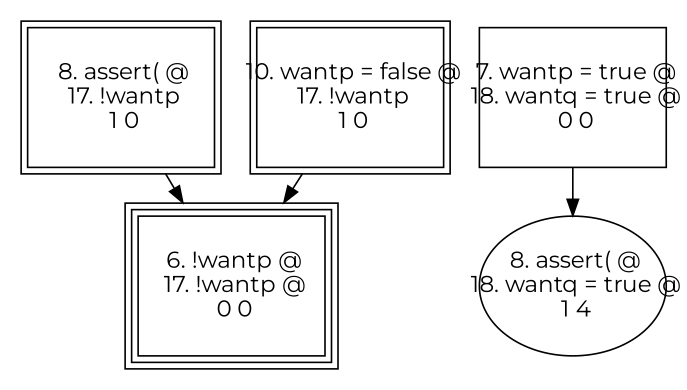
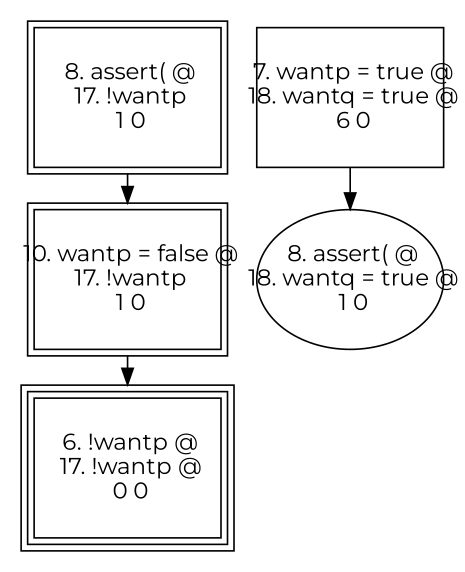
node "7. wantp = true @ 18. wantq = true @ 0 0": label "7. wantp = true @ 18. wantq = true @ 0 0" -> "7. wantp = true @ 18. wantq = true @ 6 0"
edge "8. assert( @ 17. !wantp 1 0" -> "6. !wantp @ 17. !wantp @ 0 0": now "8. assert( @ 17. !wantp 1 0" -> "10. wantp = false @ 17. !wantp 1 0"
node "8. assert( @ 18. wantq = true @ 1 4": label "8. assert( @ 18. wantq = true @ 1 4" -> "8. assert( @ 18. wantq = true @ 1 0"
